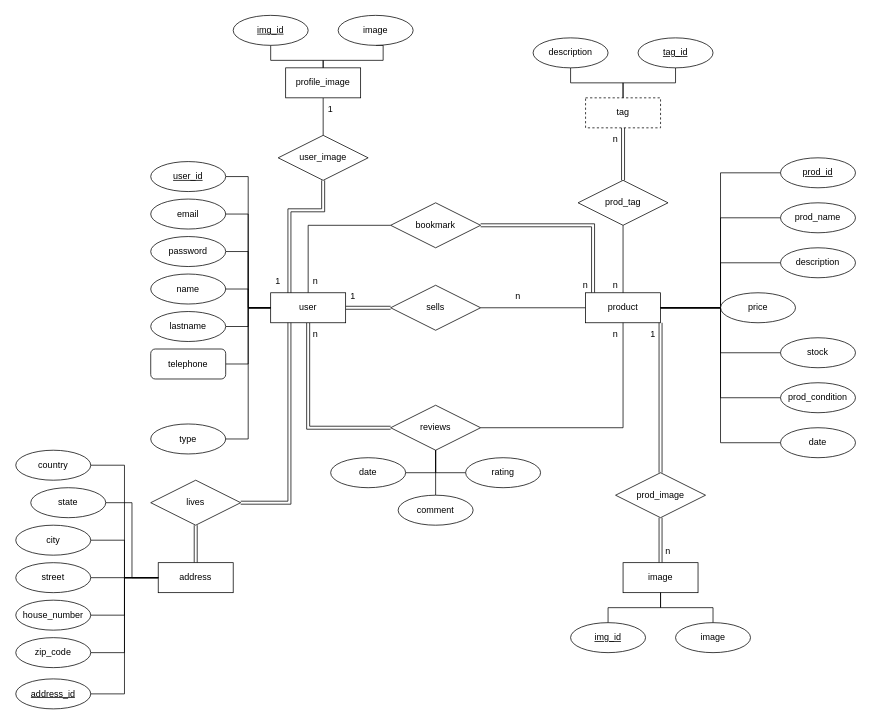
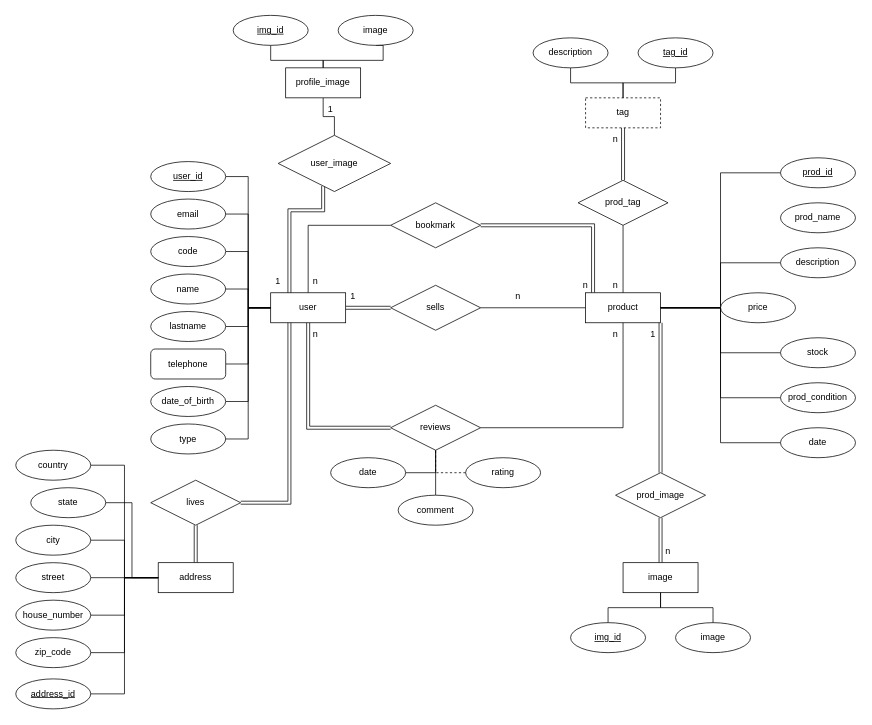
node "user_image": size 90x45 -> 113x56
edge "prod_name" -- "product": removed
node "password": label "password" -> "code"
node "date_of_birth": added
edge "user" -- "date_of_birth": added
edge "reviews" -- "rating": style solid -> dashed
